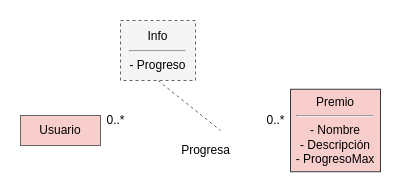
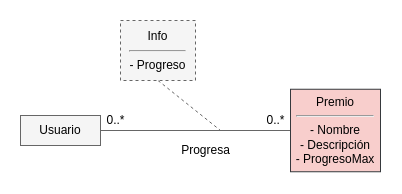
node "Usuario": fillcolor #f8cecc -> #f5f5f5
edge "Usuario" -- "Premio- Nombre - Descripción - ProgresoMax": added
